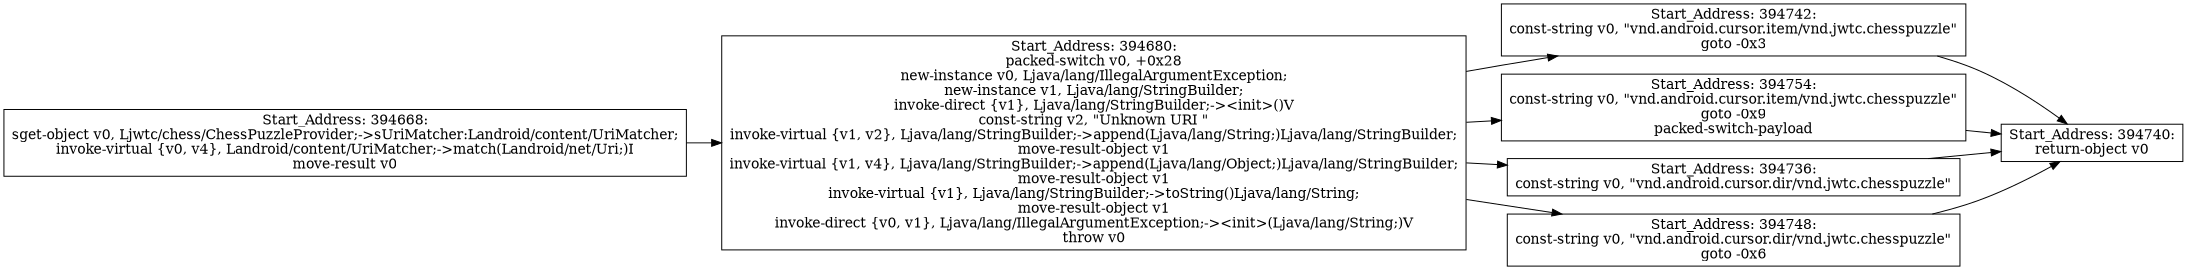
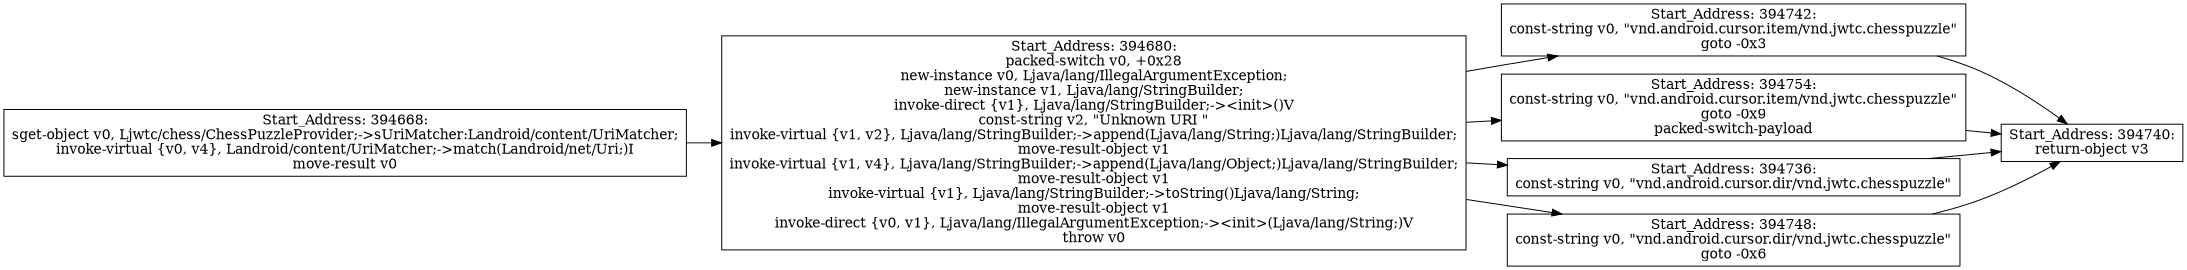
node "Start_Address: 394740: return-object v0": label "Start_Address: 394740: return-object v0" -> "Start_Address: 394740: return-object v3"
